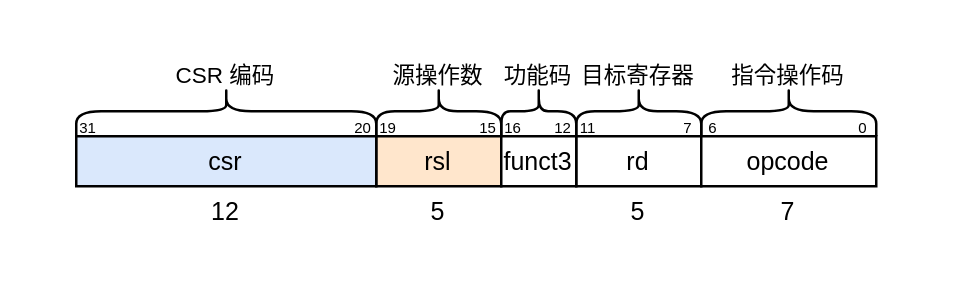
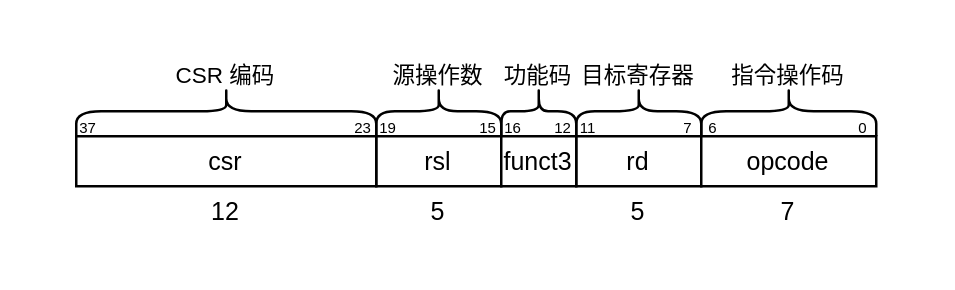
node "31": label "31" -> "37"
node "20": label "20" -> "23"
node "csr": fillcolor #dae8fc -> #ffffff
node "rsl": fillcolor #ffe6cc -> #ffffff
